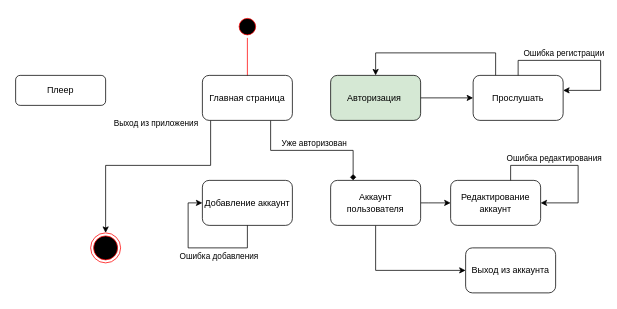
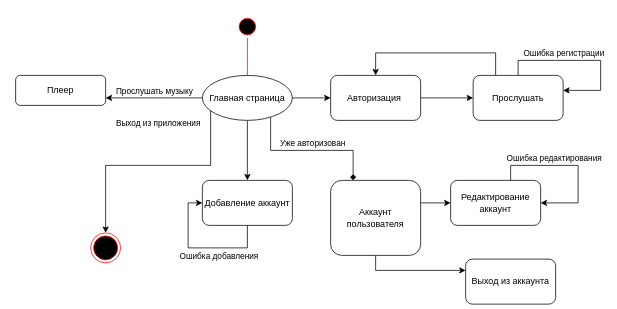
edge "Главная страница" -> "Плеер": added, label "Прослушать музыку"
node "Главная страница": shape rounded rectangle -> ellipse
edge "Главная страница" -> "Авторизация": added
node "Авторизация": fillcolor #d5e8d4 -> #ffffff
edge "Главная страница" -> "Добавление аккаунт": added
node "Аккаунт пользователя": size 90x45 -> 90x75
node "Выход из аккаунта": moved (510, 270) -> (510, 282)
